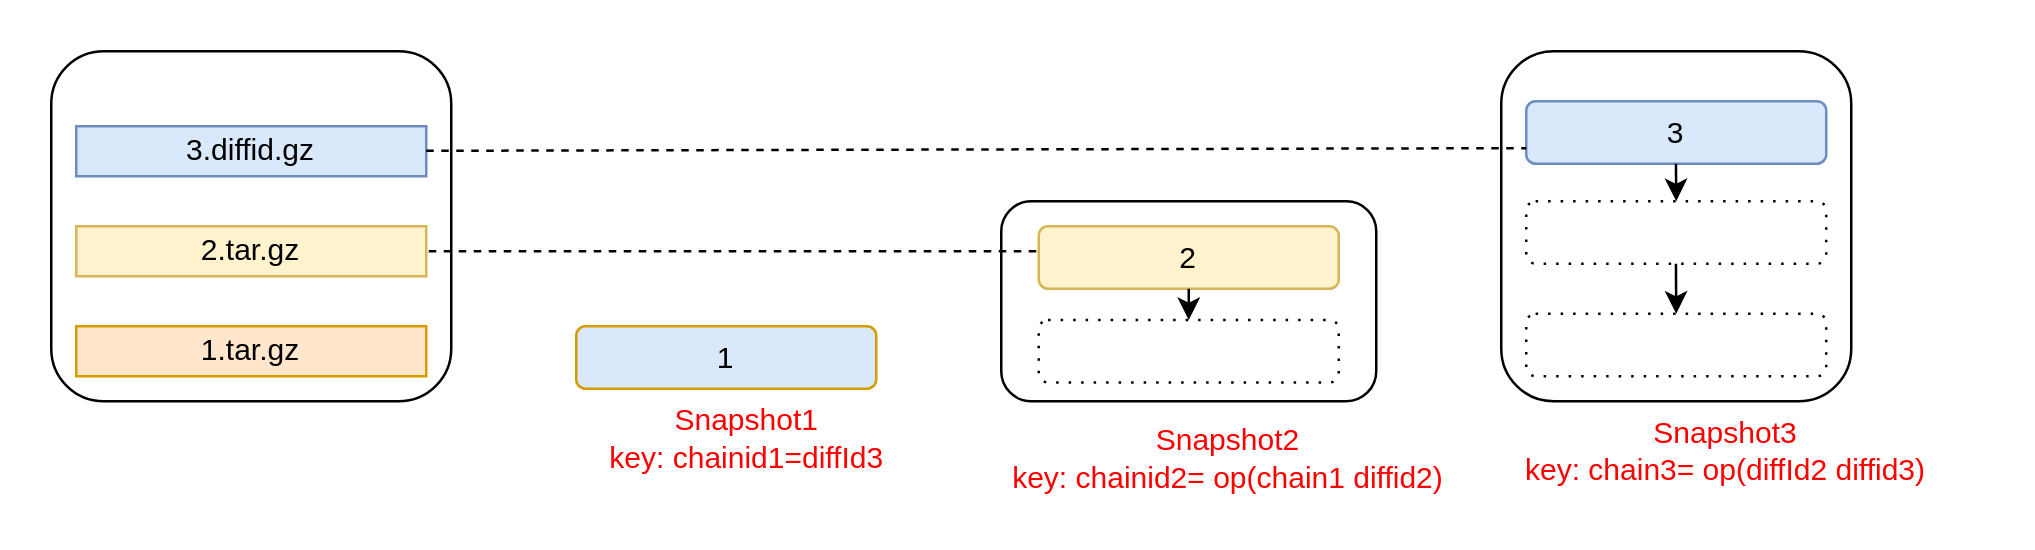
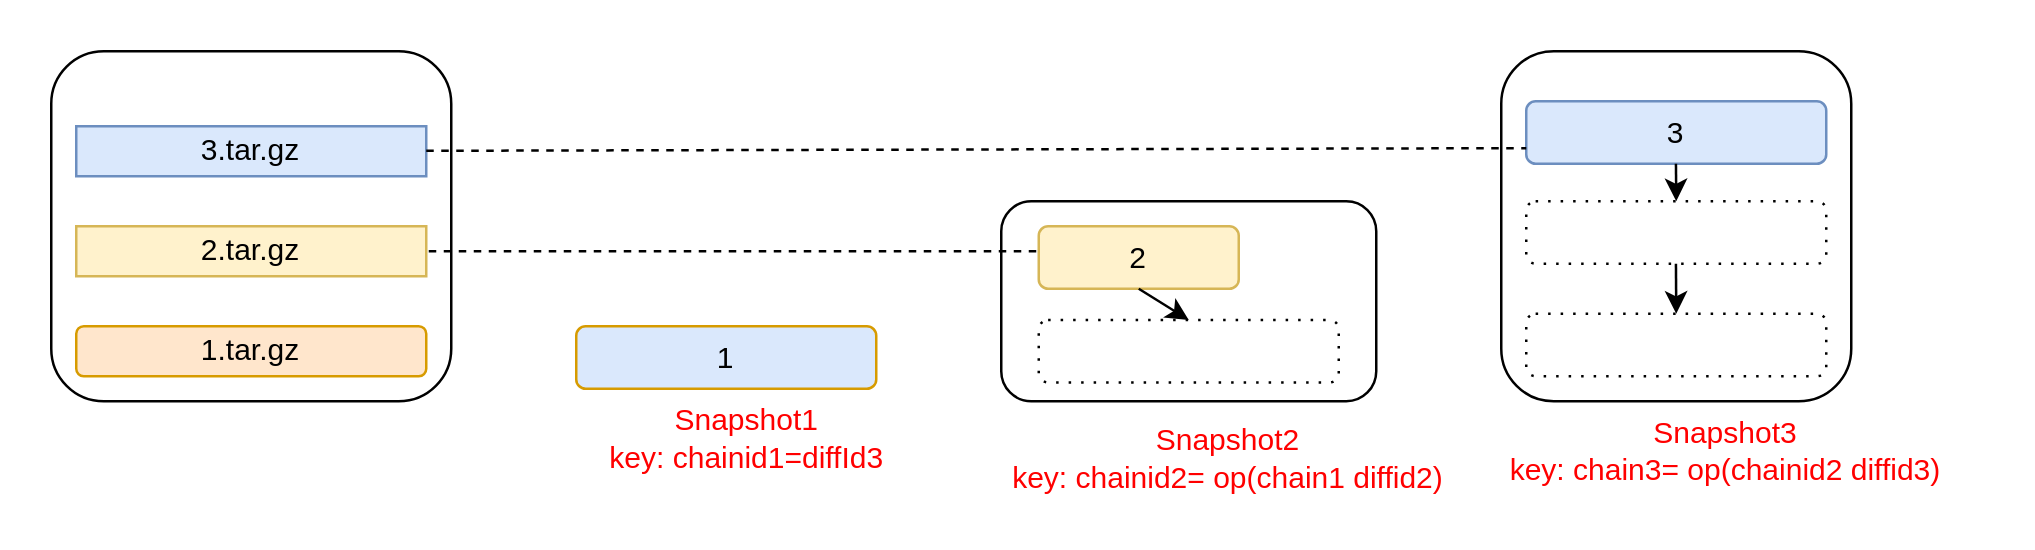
node "3.diffid.gz": label "3.diffid.gz" -> "3.tar.gz"
node "2": size 300x63 -> 200x63
node "1.tar.gz": shape rectangle -> rounded rectangle
node "Snapshot3 key: chain3= op(diffId2 diffid3)": label "Snapshot3 key: chain3= op(diffId2 diffid3)" -> "Snapshot3 key: chain3= op(chainid2 diffid3)"
